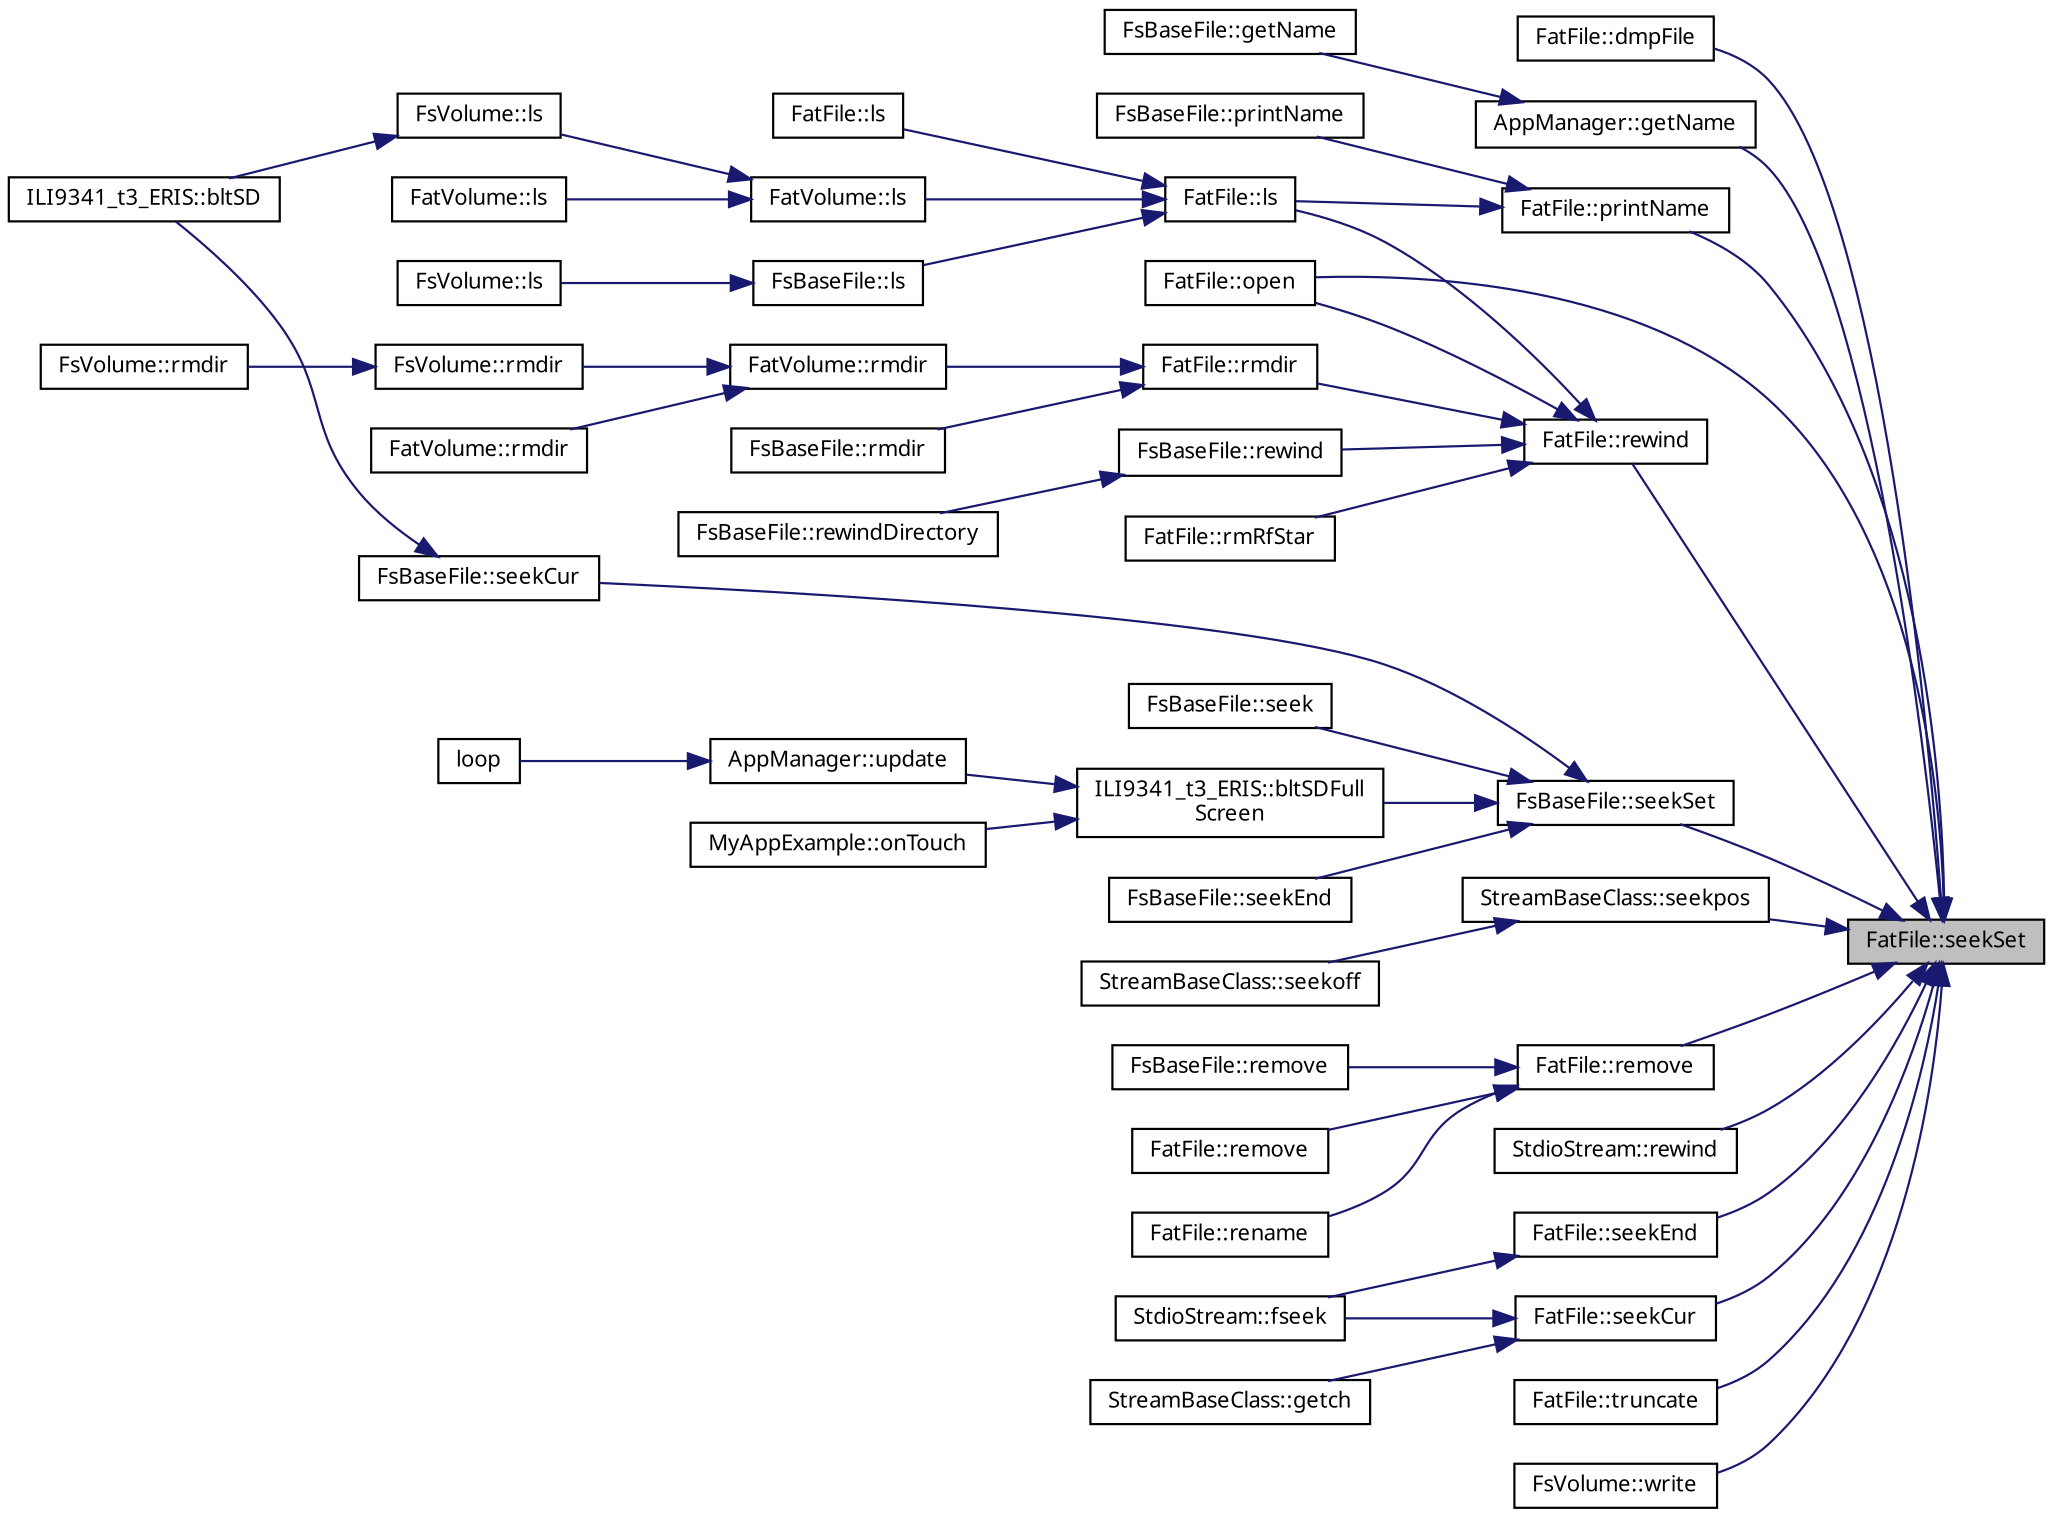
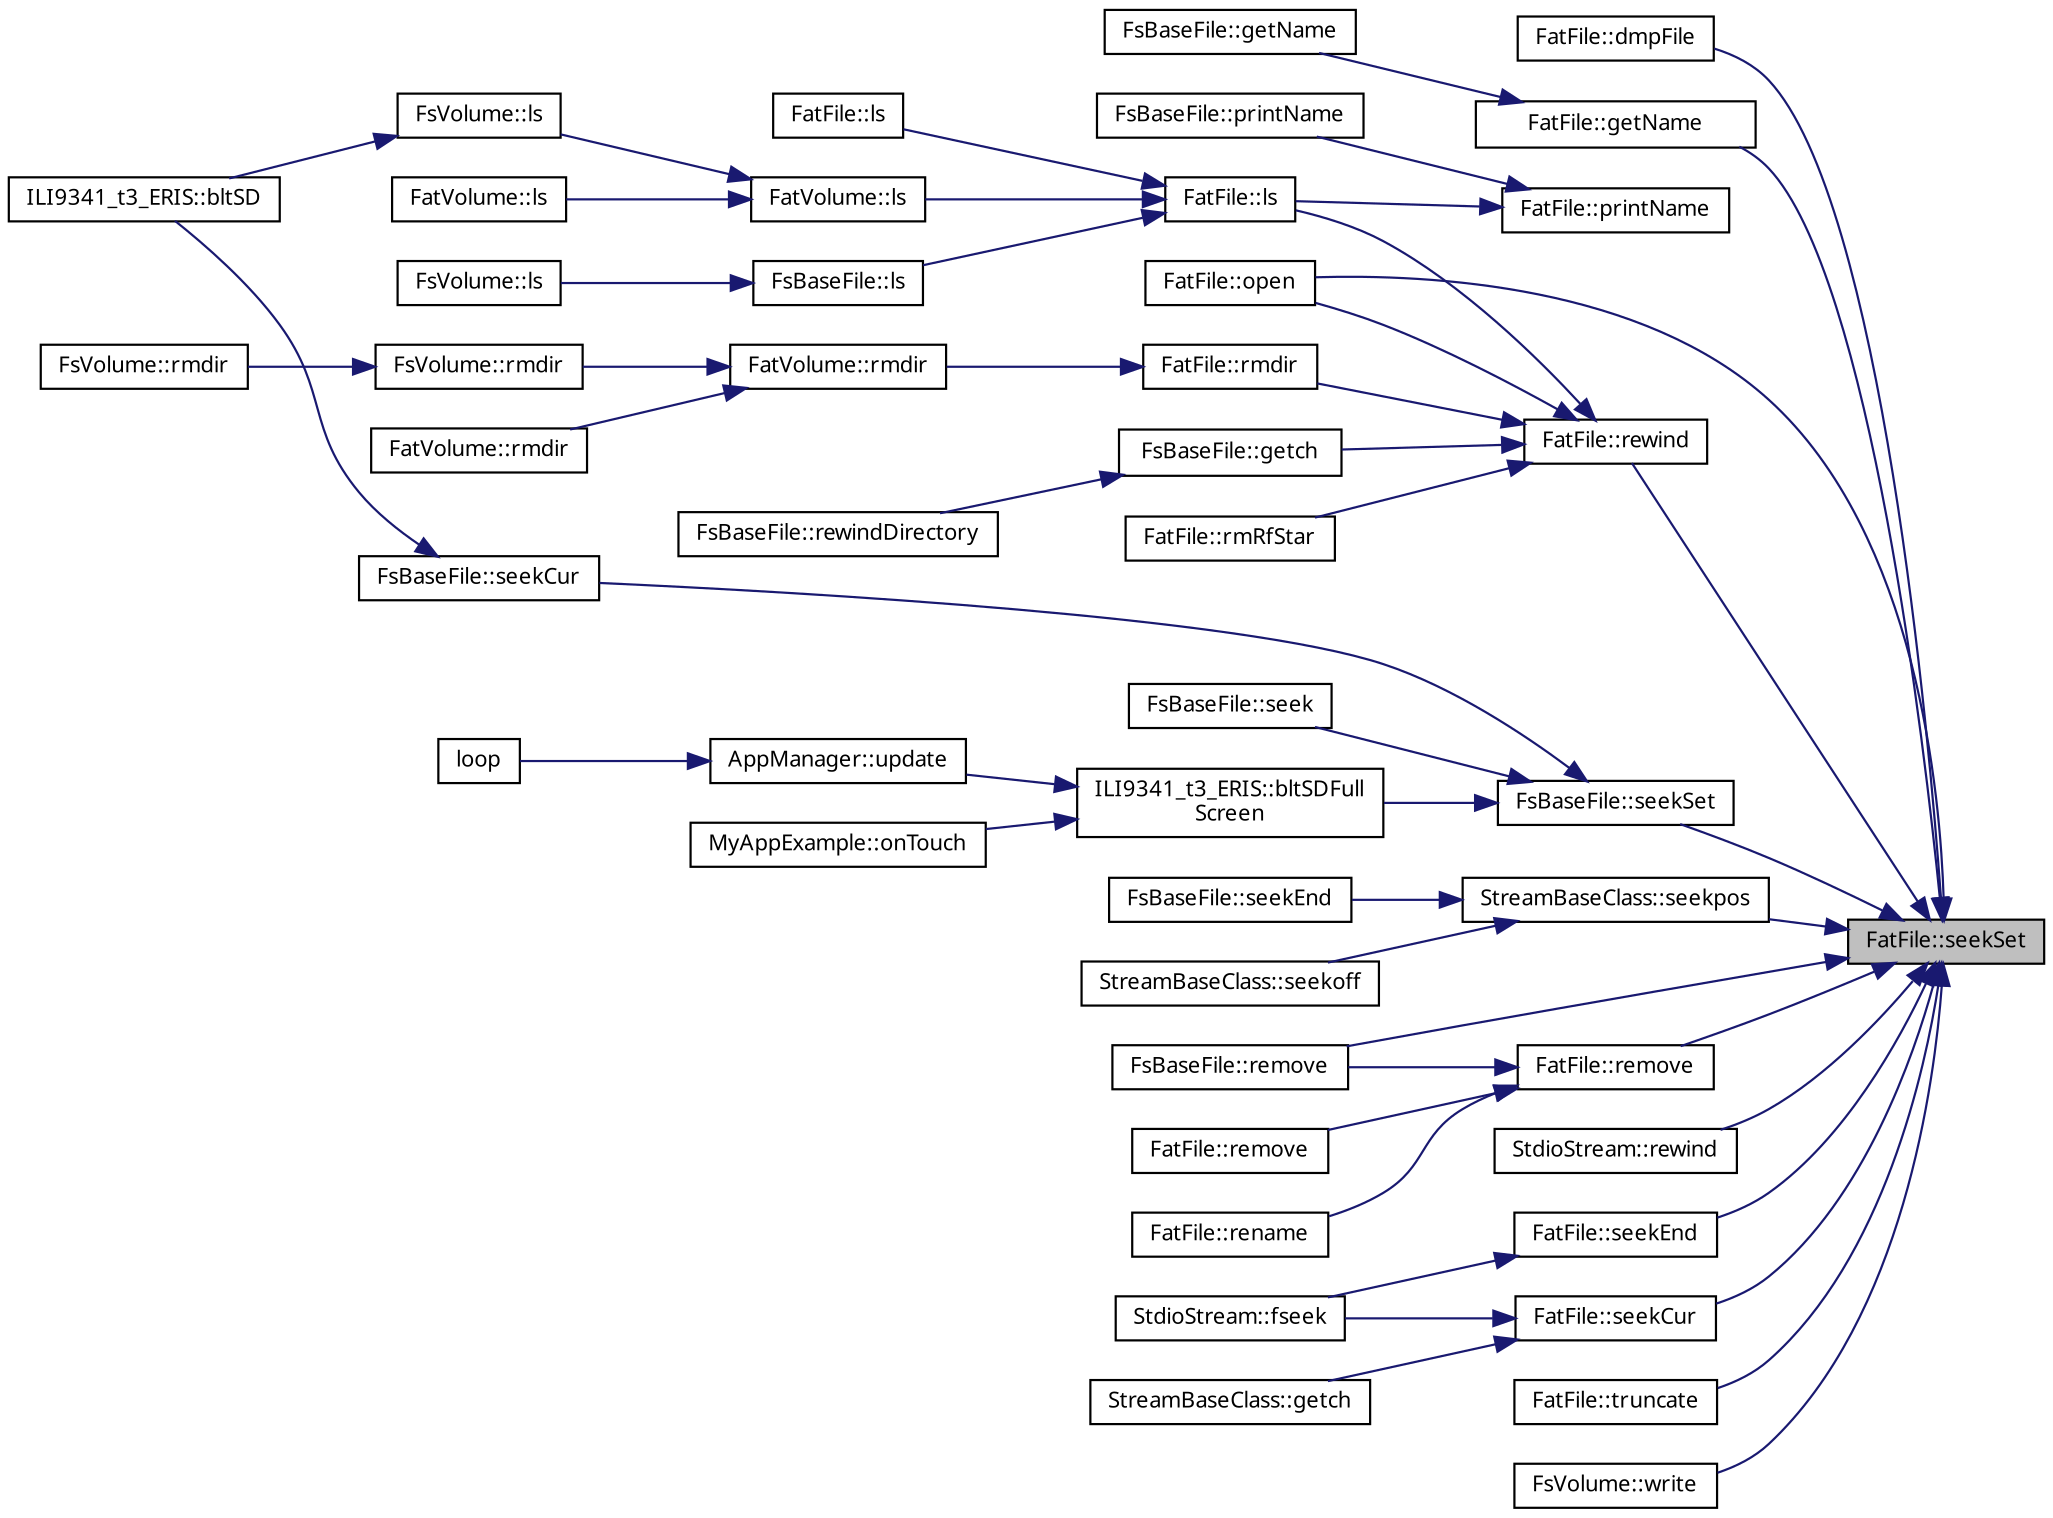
node "AppManager::getName": label "AppManager::getName" -> "FatFile::getName"
edge "FatFile::printName" -> "FatFile::seekSet": now "FsBaseFile::remove" -> "FatFile::seekSet"
node "FsBaseFile::rmdir": removed
node "FsBaseFile::rewind": label "FsBaseFile::rewind" -> "FsBaseFile::getch"
edge "FsBaseFile::seekEnd" -> "FsBaseFile::seekSet": now "FsBaseFile::seekEnd" -> "StreamBaseClass::seekpos"
